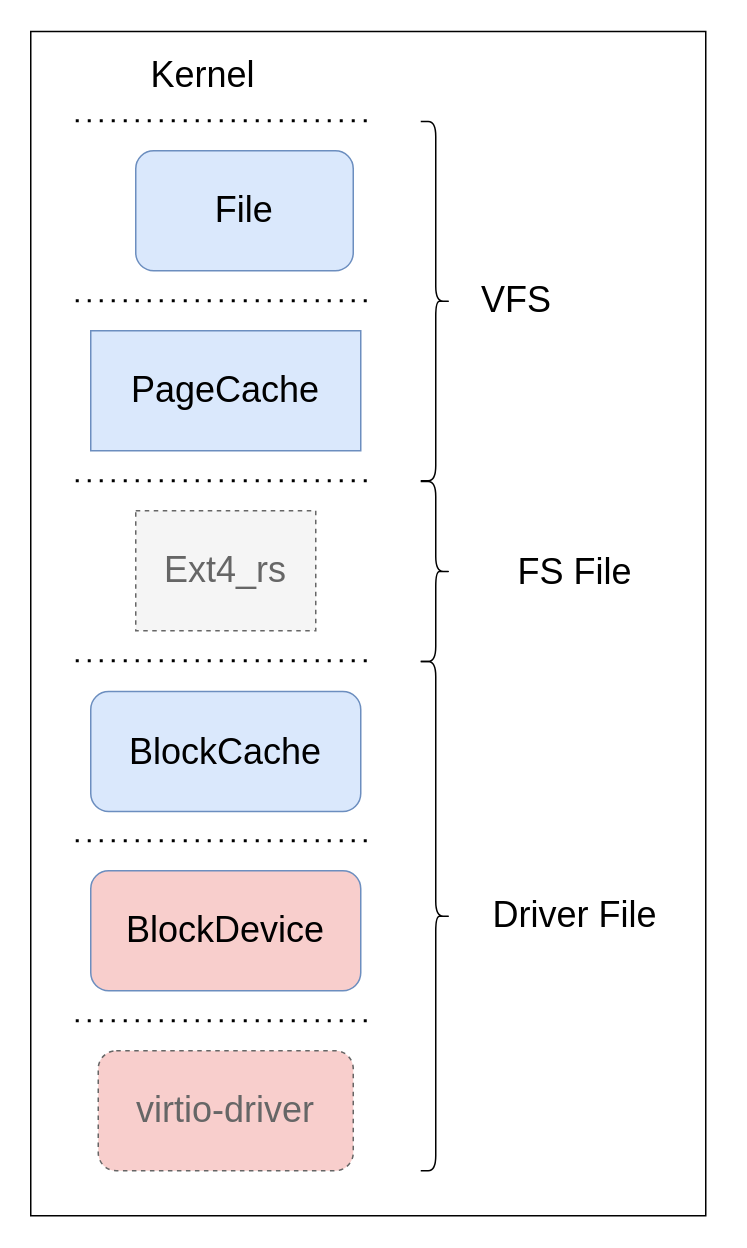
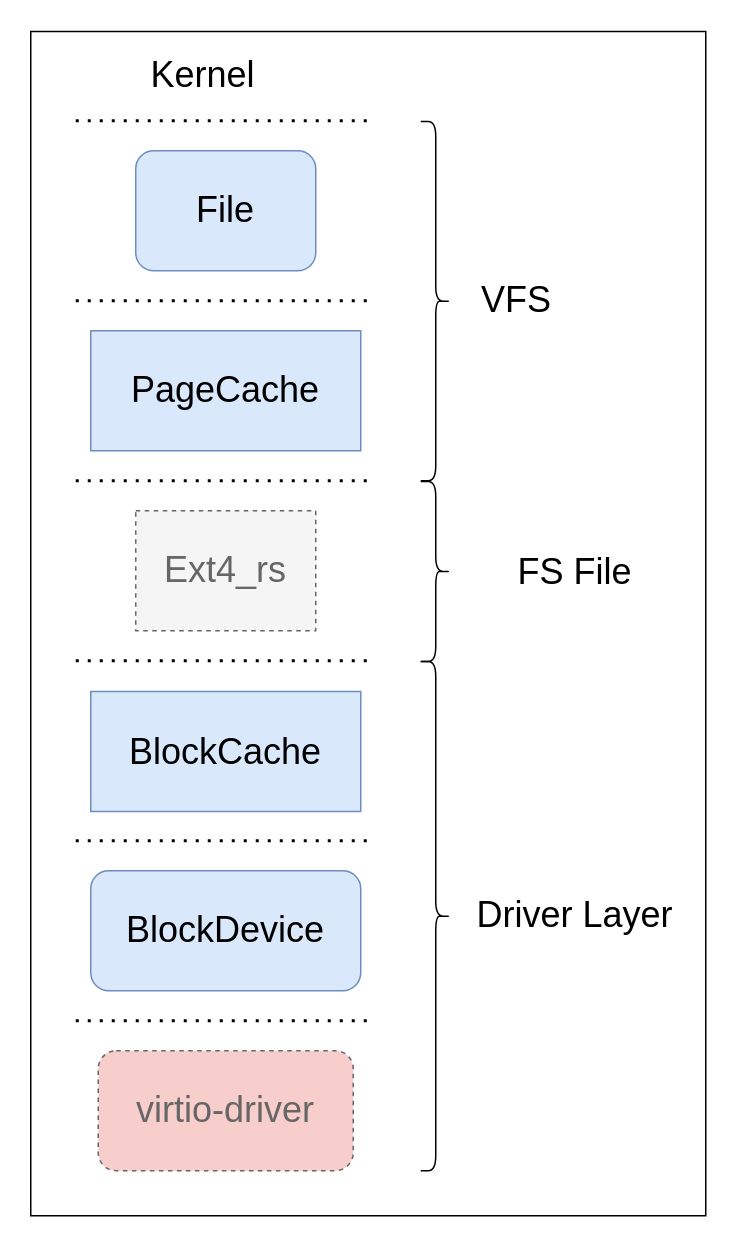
node "File": size 218x120 -> 180x120
node "BlockCache": shape rounded rectangle -> rectangle
node "Driver File": label "Driver File" -> "Driver Layer"
node "BlockDevice": fillcolor #f8cecc -> #dae8fc
